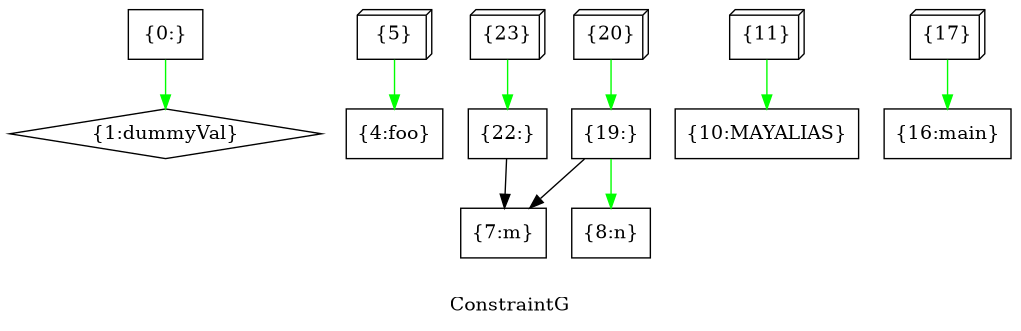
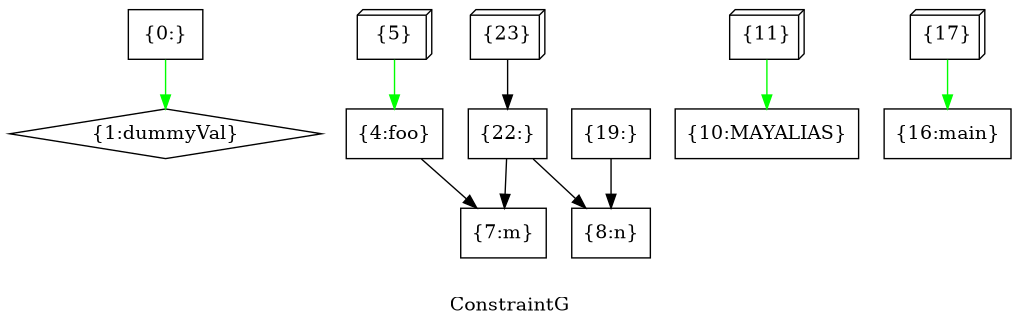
node "{20}": removed
edge "{23}" -> "{22:}": color green -> black
edge "{19:}" -> "{8:n}": color green -> black
edge "{22:}" -> "{8:n}": added
edge "{19:}" -> "{7:m}": now "{4:foo}" -> "{7:m}"
